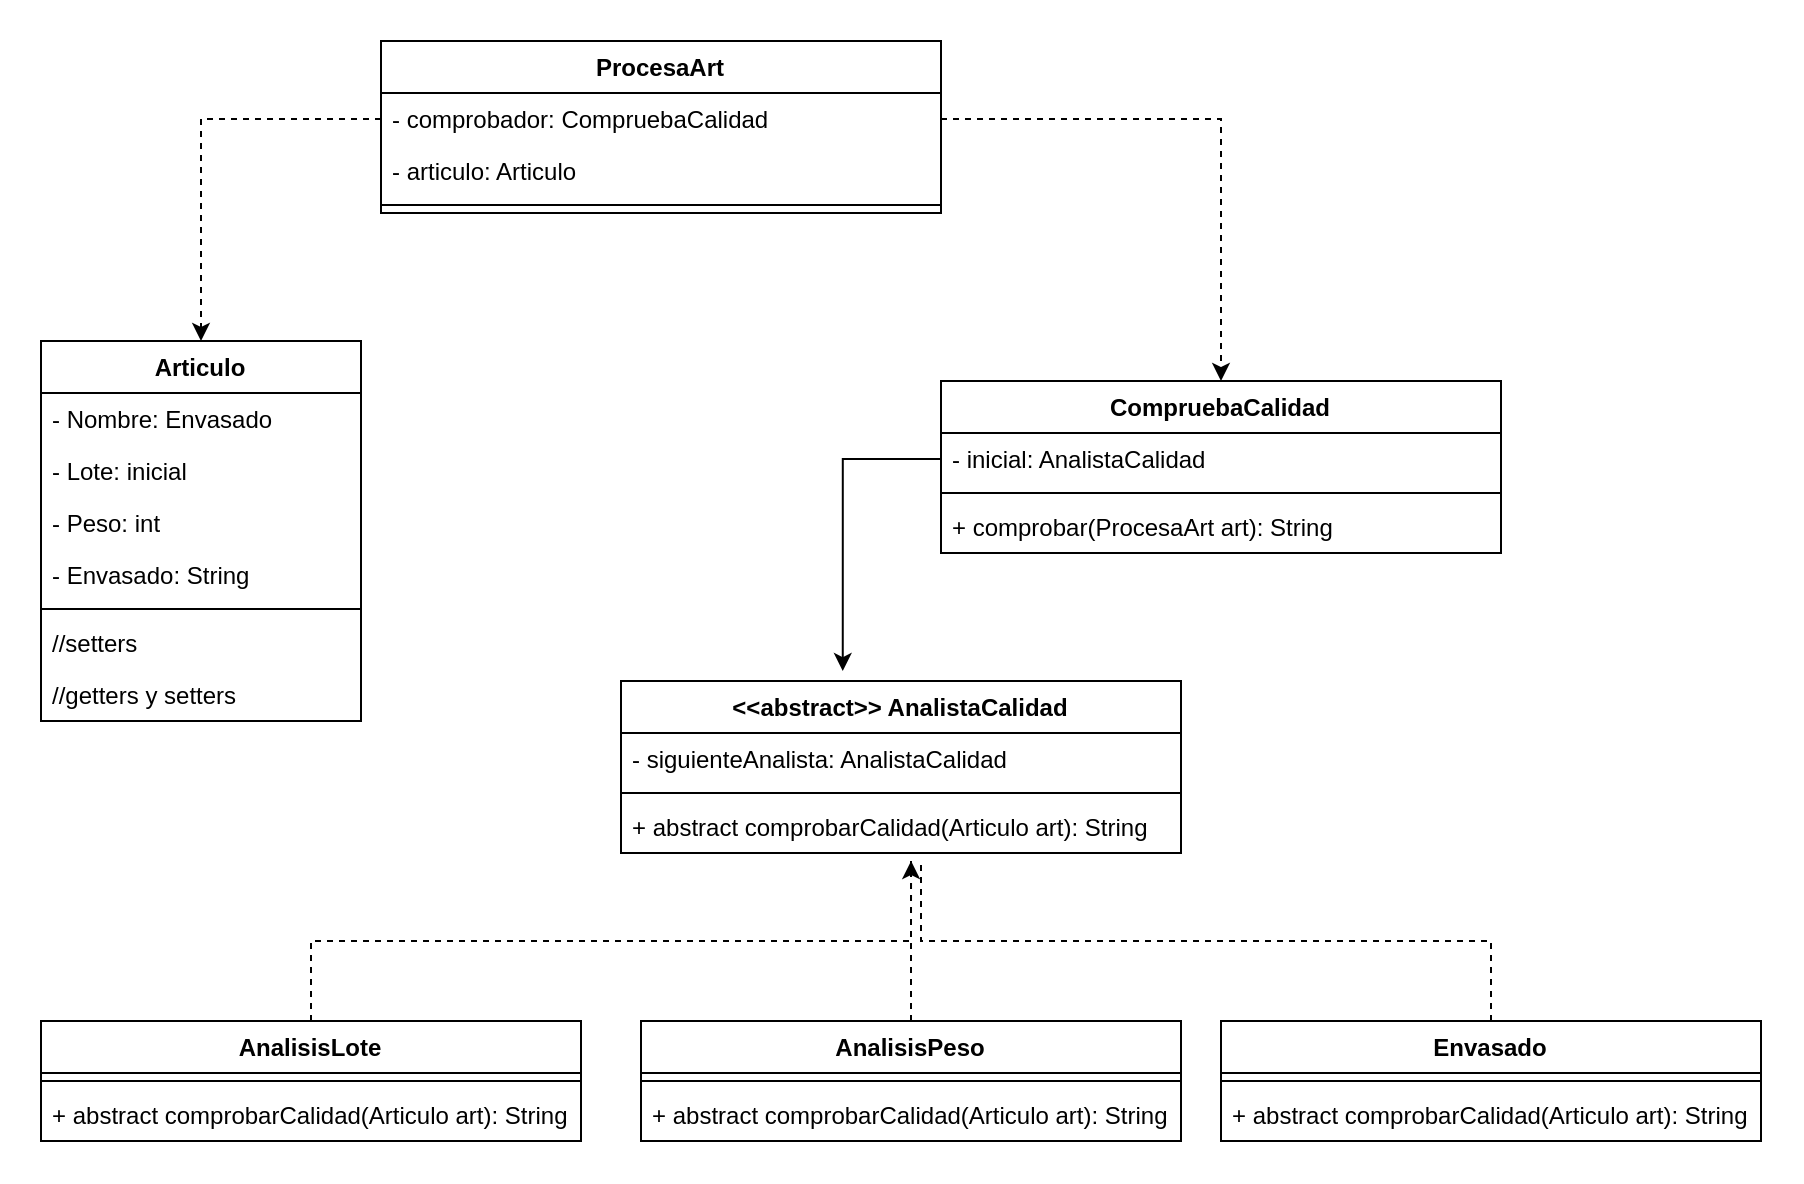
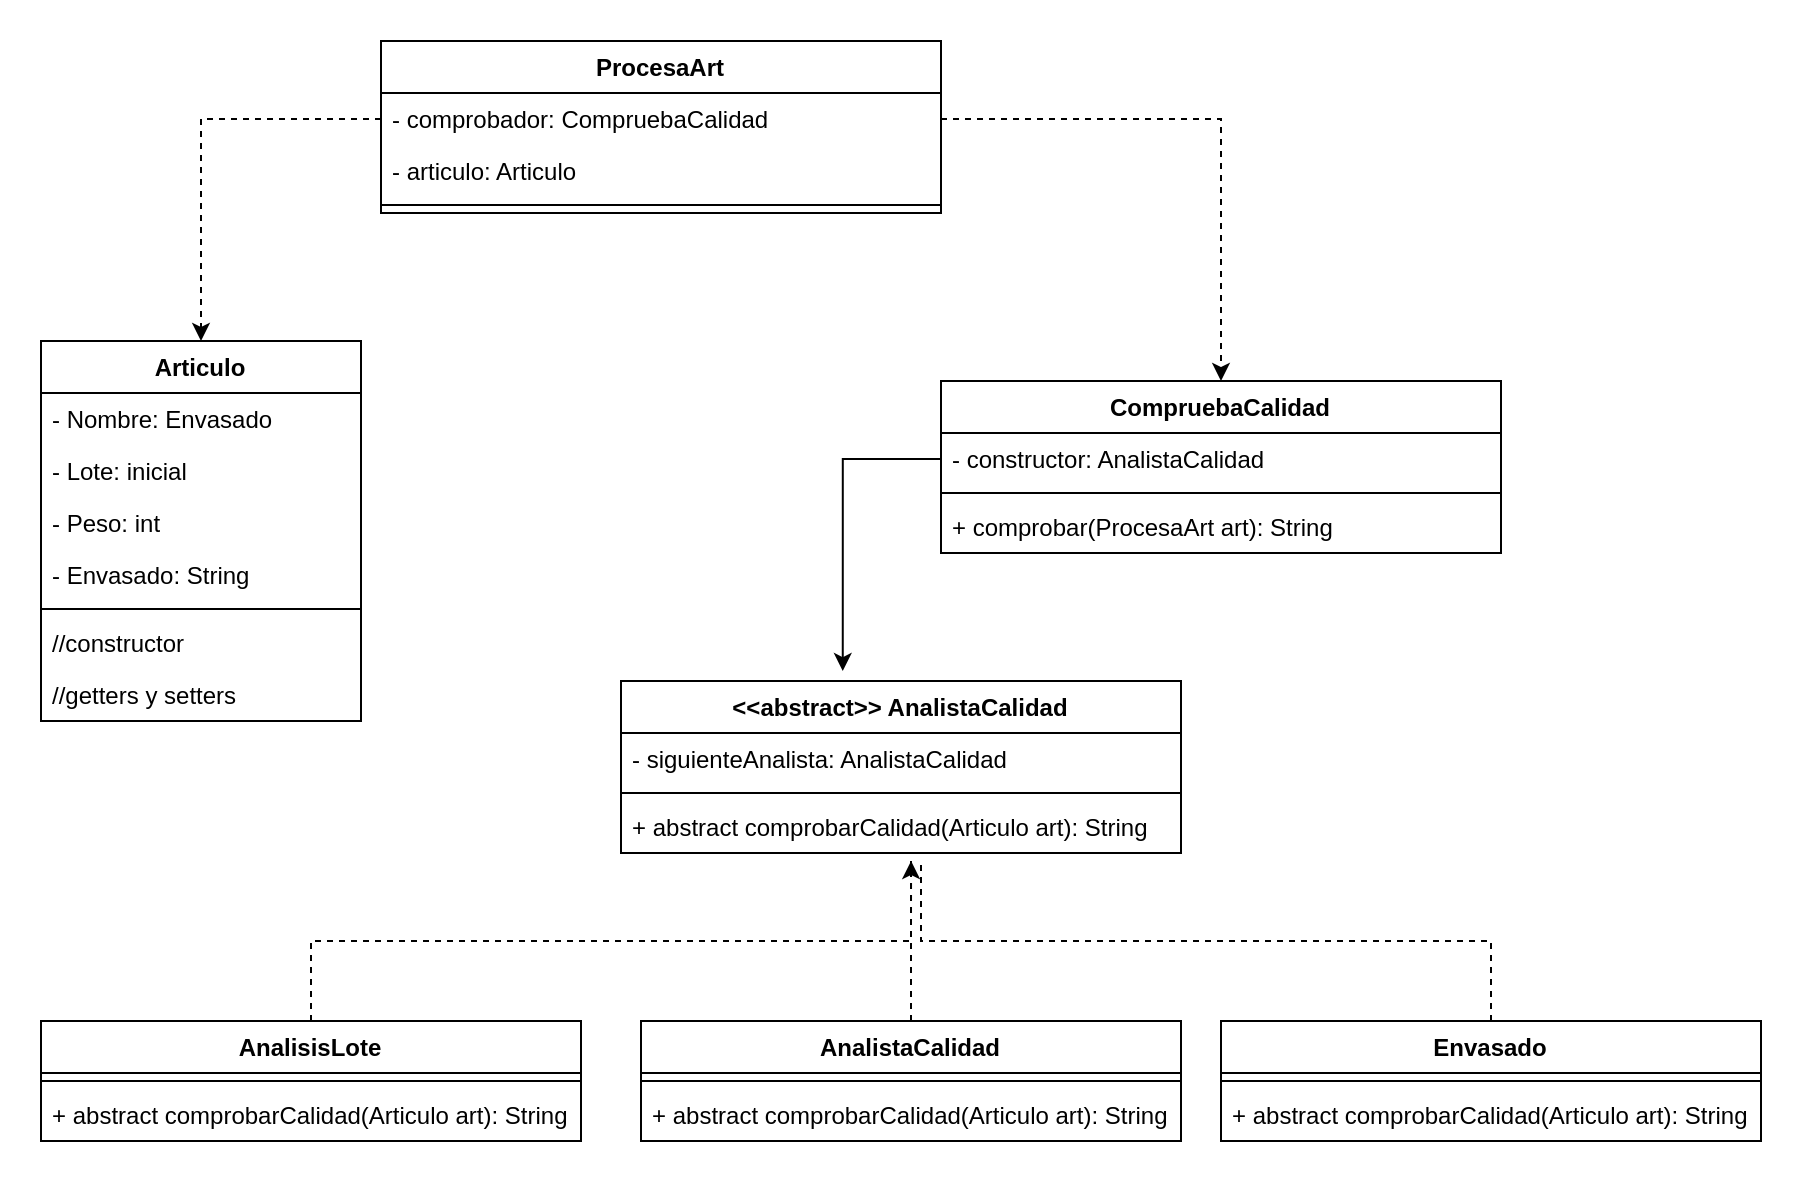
node "- inicial: AnalistaCalidad": label "- inicial: AnalistaCalidad" -> "- constructor: AnalistaCalidad"
node "//setters": label "//setters" -> "//constructor"
node "AnalisisPeso": label "AnalisisPeso" -> "AnalistaCalidad"
